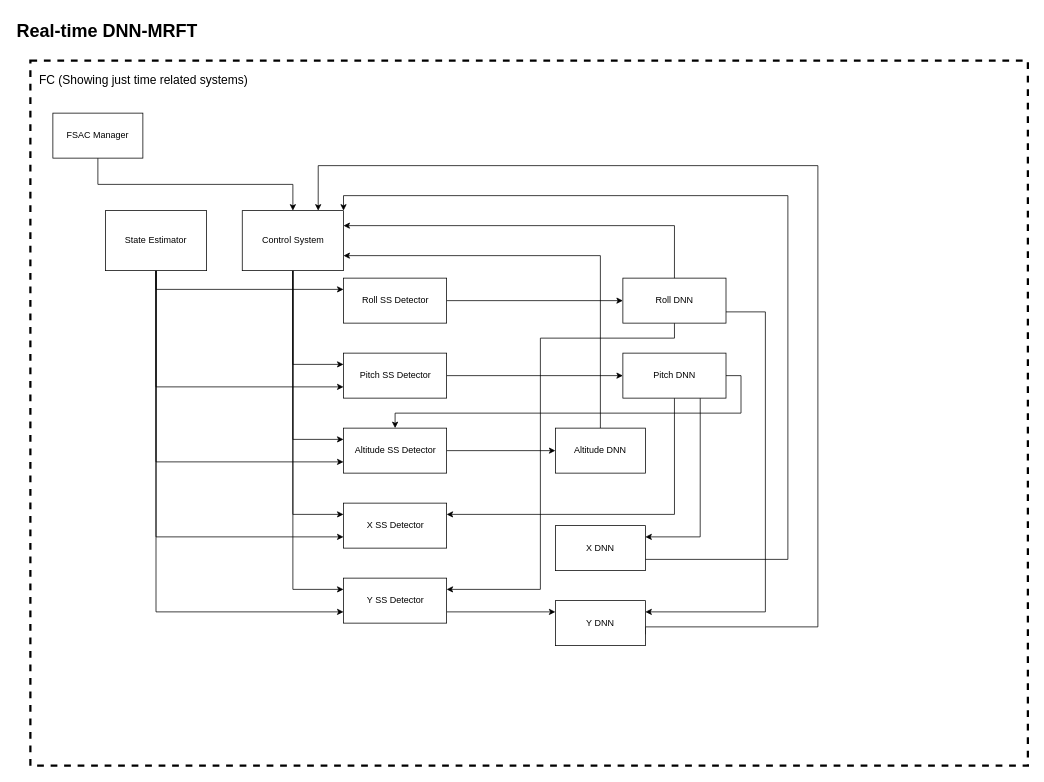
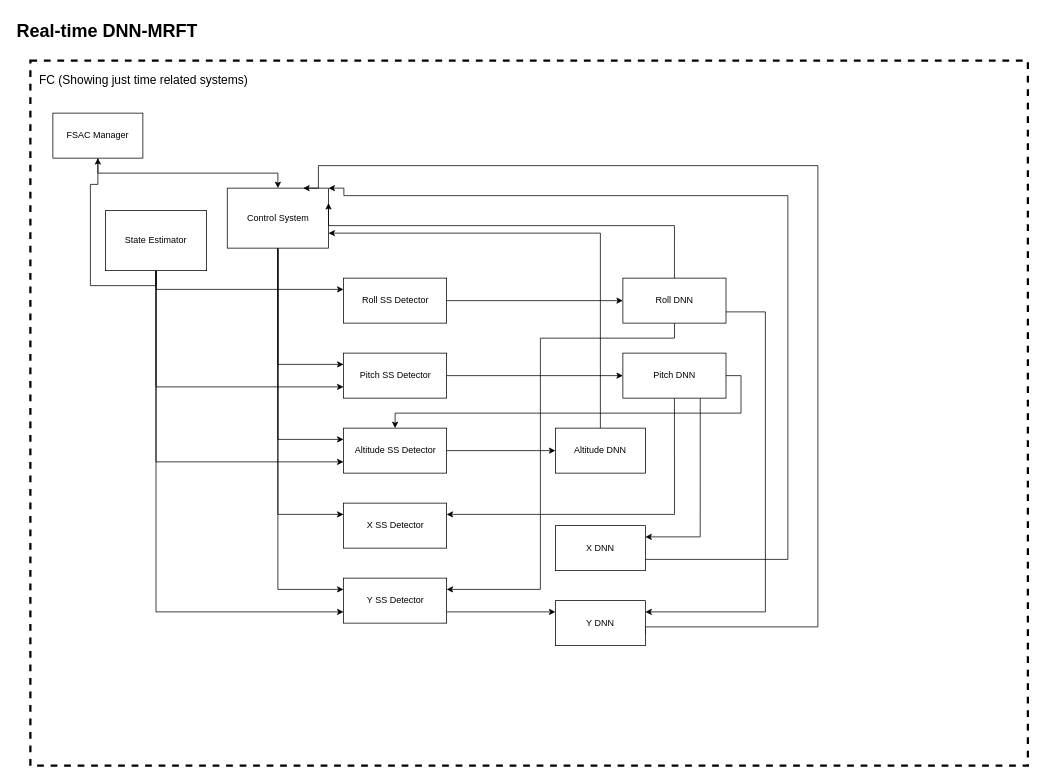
node "Control System": moved (293, 240) -> (278, 218)
edge "State Estimator" -> "X SS Detector": now "State Estimator" -> "FSAC Manager"
